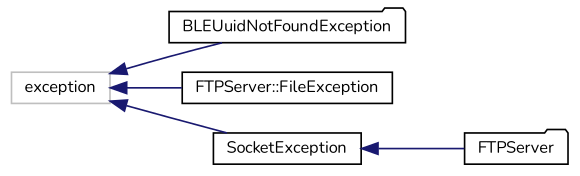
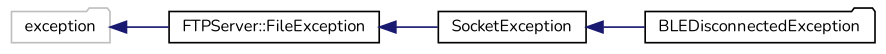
node "BLEUuidNotFoundException": removed
node "exception": shape box -> folder
edge "SocketException" -> "exception": now "SocketException" -> "FTPServer::FileException"
node "FTPServer": label "FTPServer" -> "BLEDisconnectedException"
